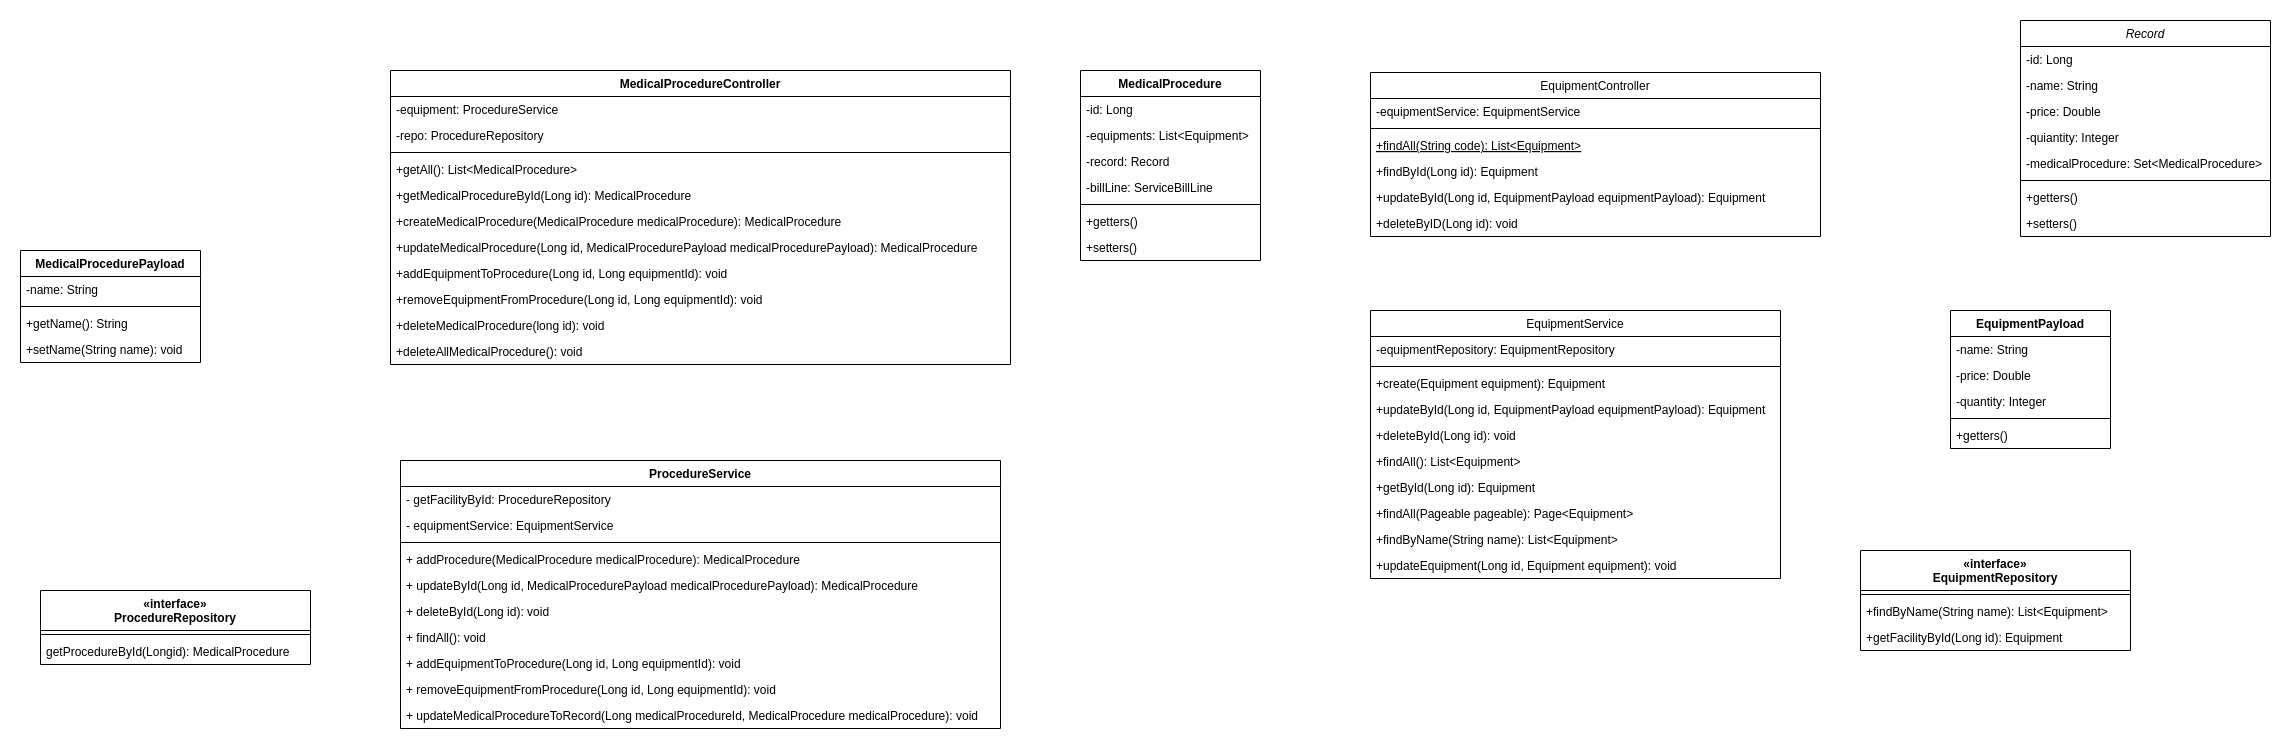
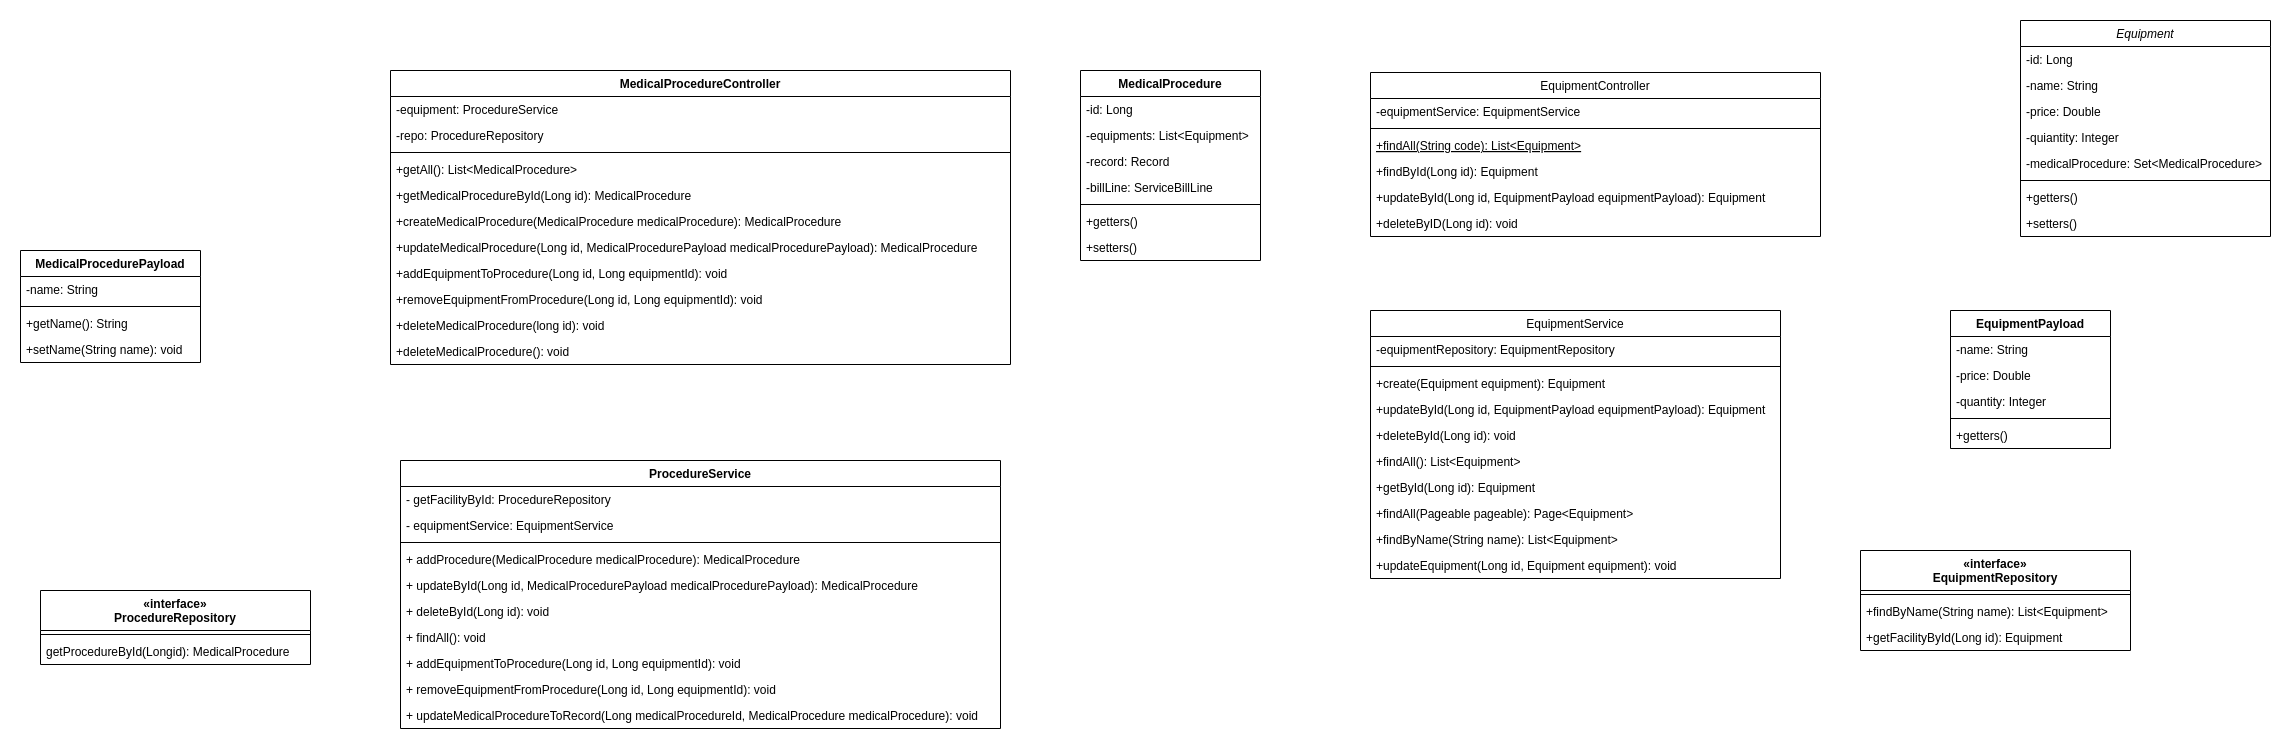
node "Record": label "Record" -> "Equipment"
node "+deleteAllMedicalProcedure(): void": label "+deleteAllMedicalProcedure(): void" -> "+deleteMedicalProcedure(): void"
